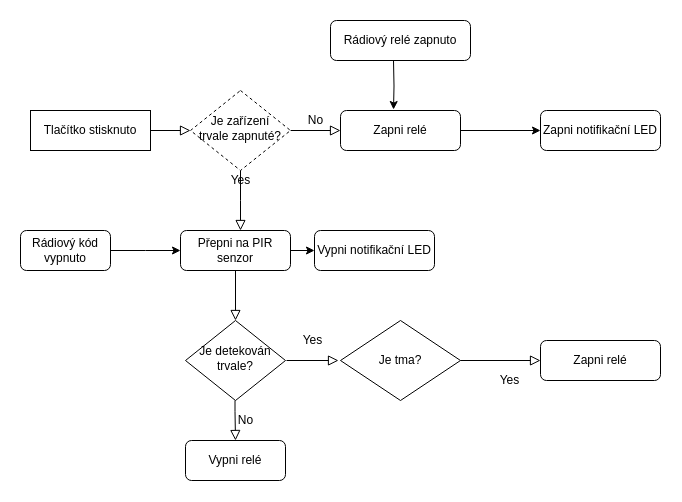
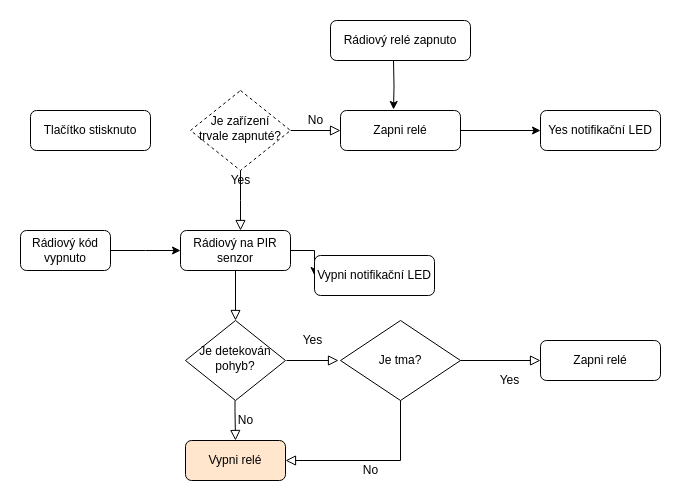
node "Tlačítko stisknuto": shape rectangle -> rounded rectangle
edge "Tlačítko stisknuto" -> "Je zařízení trvale zapnuté?": removed
node "Zapni notifikační LED": label "Zapni notifikační LED" -> "Yes notifikační LED"
node "Přepni na PIR senzor": label "Přepni na PIR senzor" -> "Rádiový na PIR senzor"
node "Vypni notifikační LED": moved (375, 251) -> (375, 276)
node "Je detekován trvale?": label "Je detekován trvale?" -> "Je detekován pohyb?"
node "Vypni relé": fillcolor #ffffff -> #ffe6cc
edge "Je tma?" -> "Vypni relé": added, label "No"
